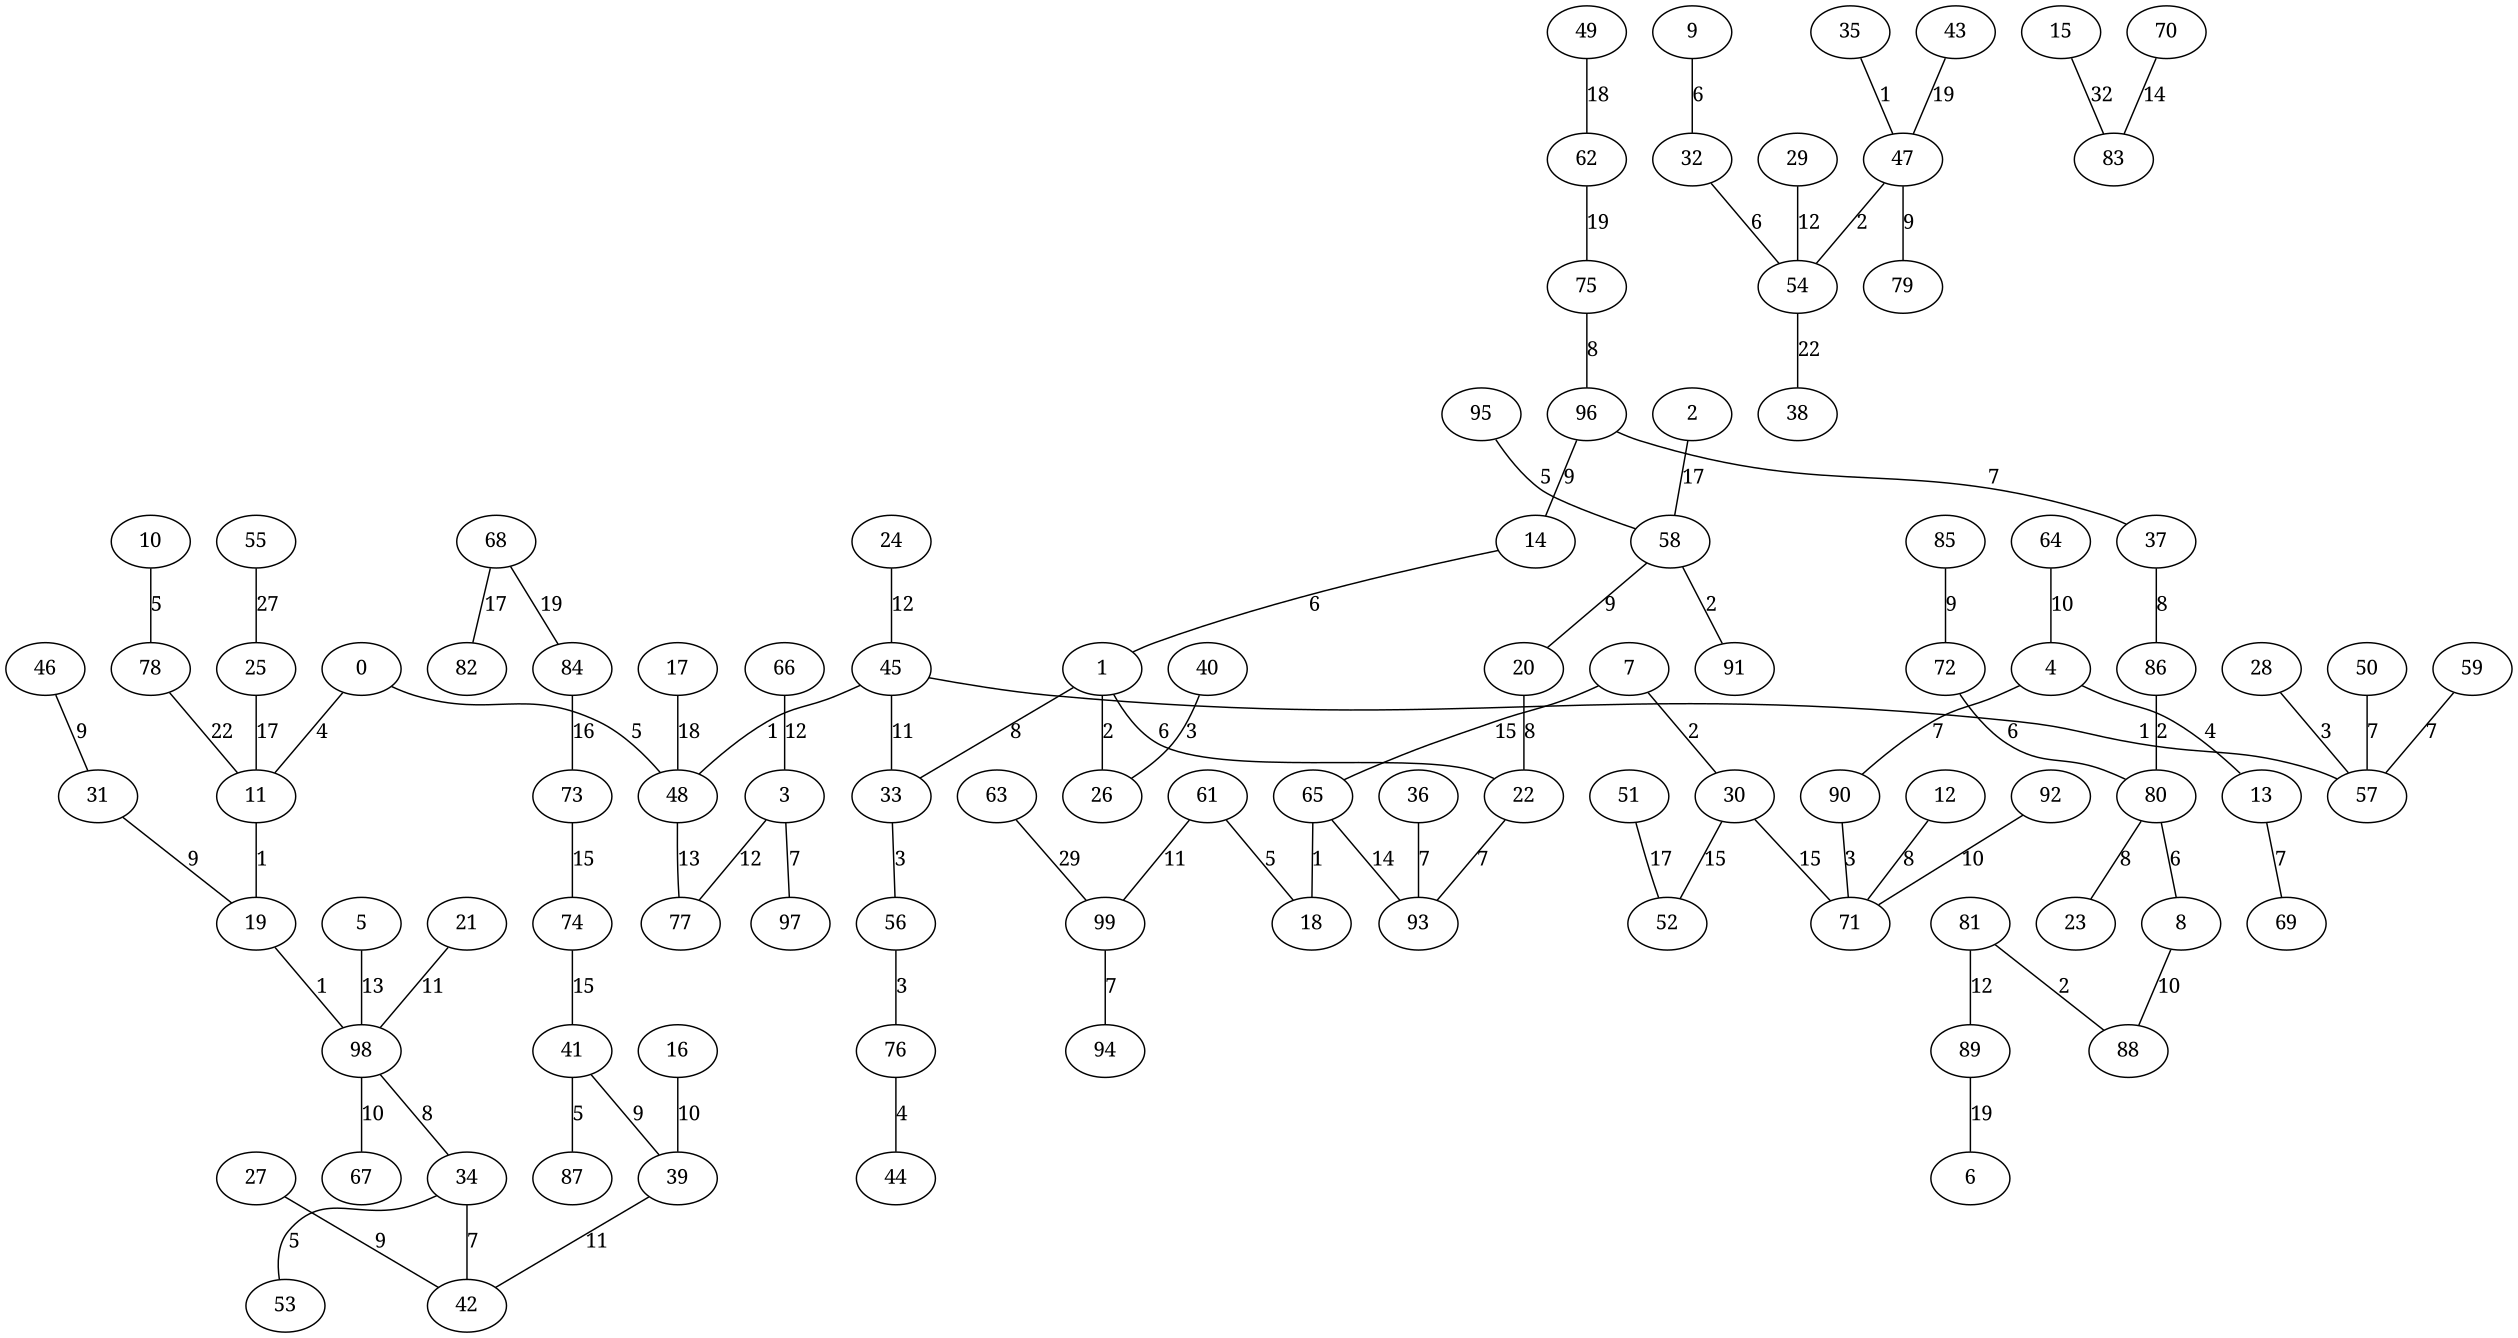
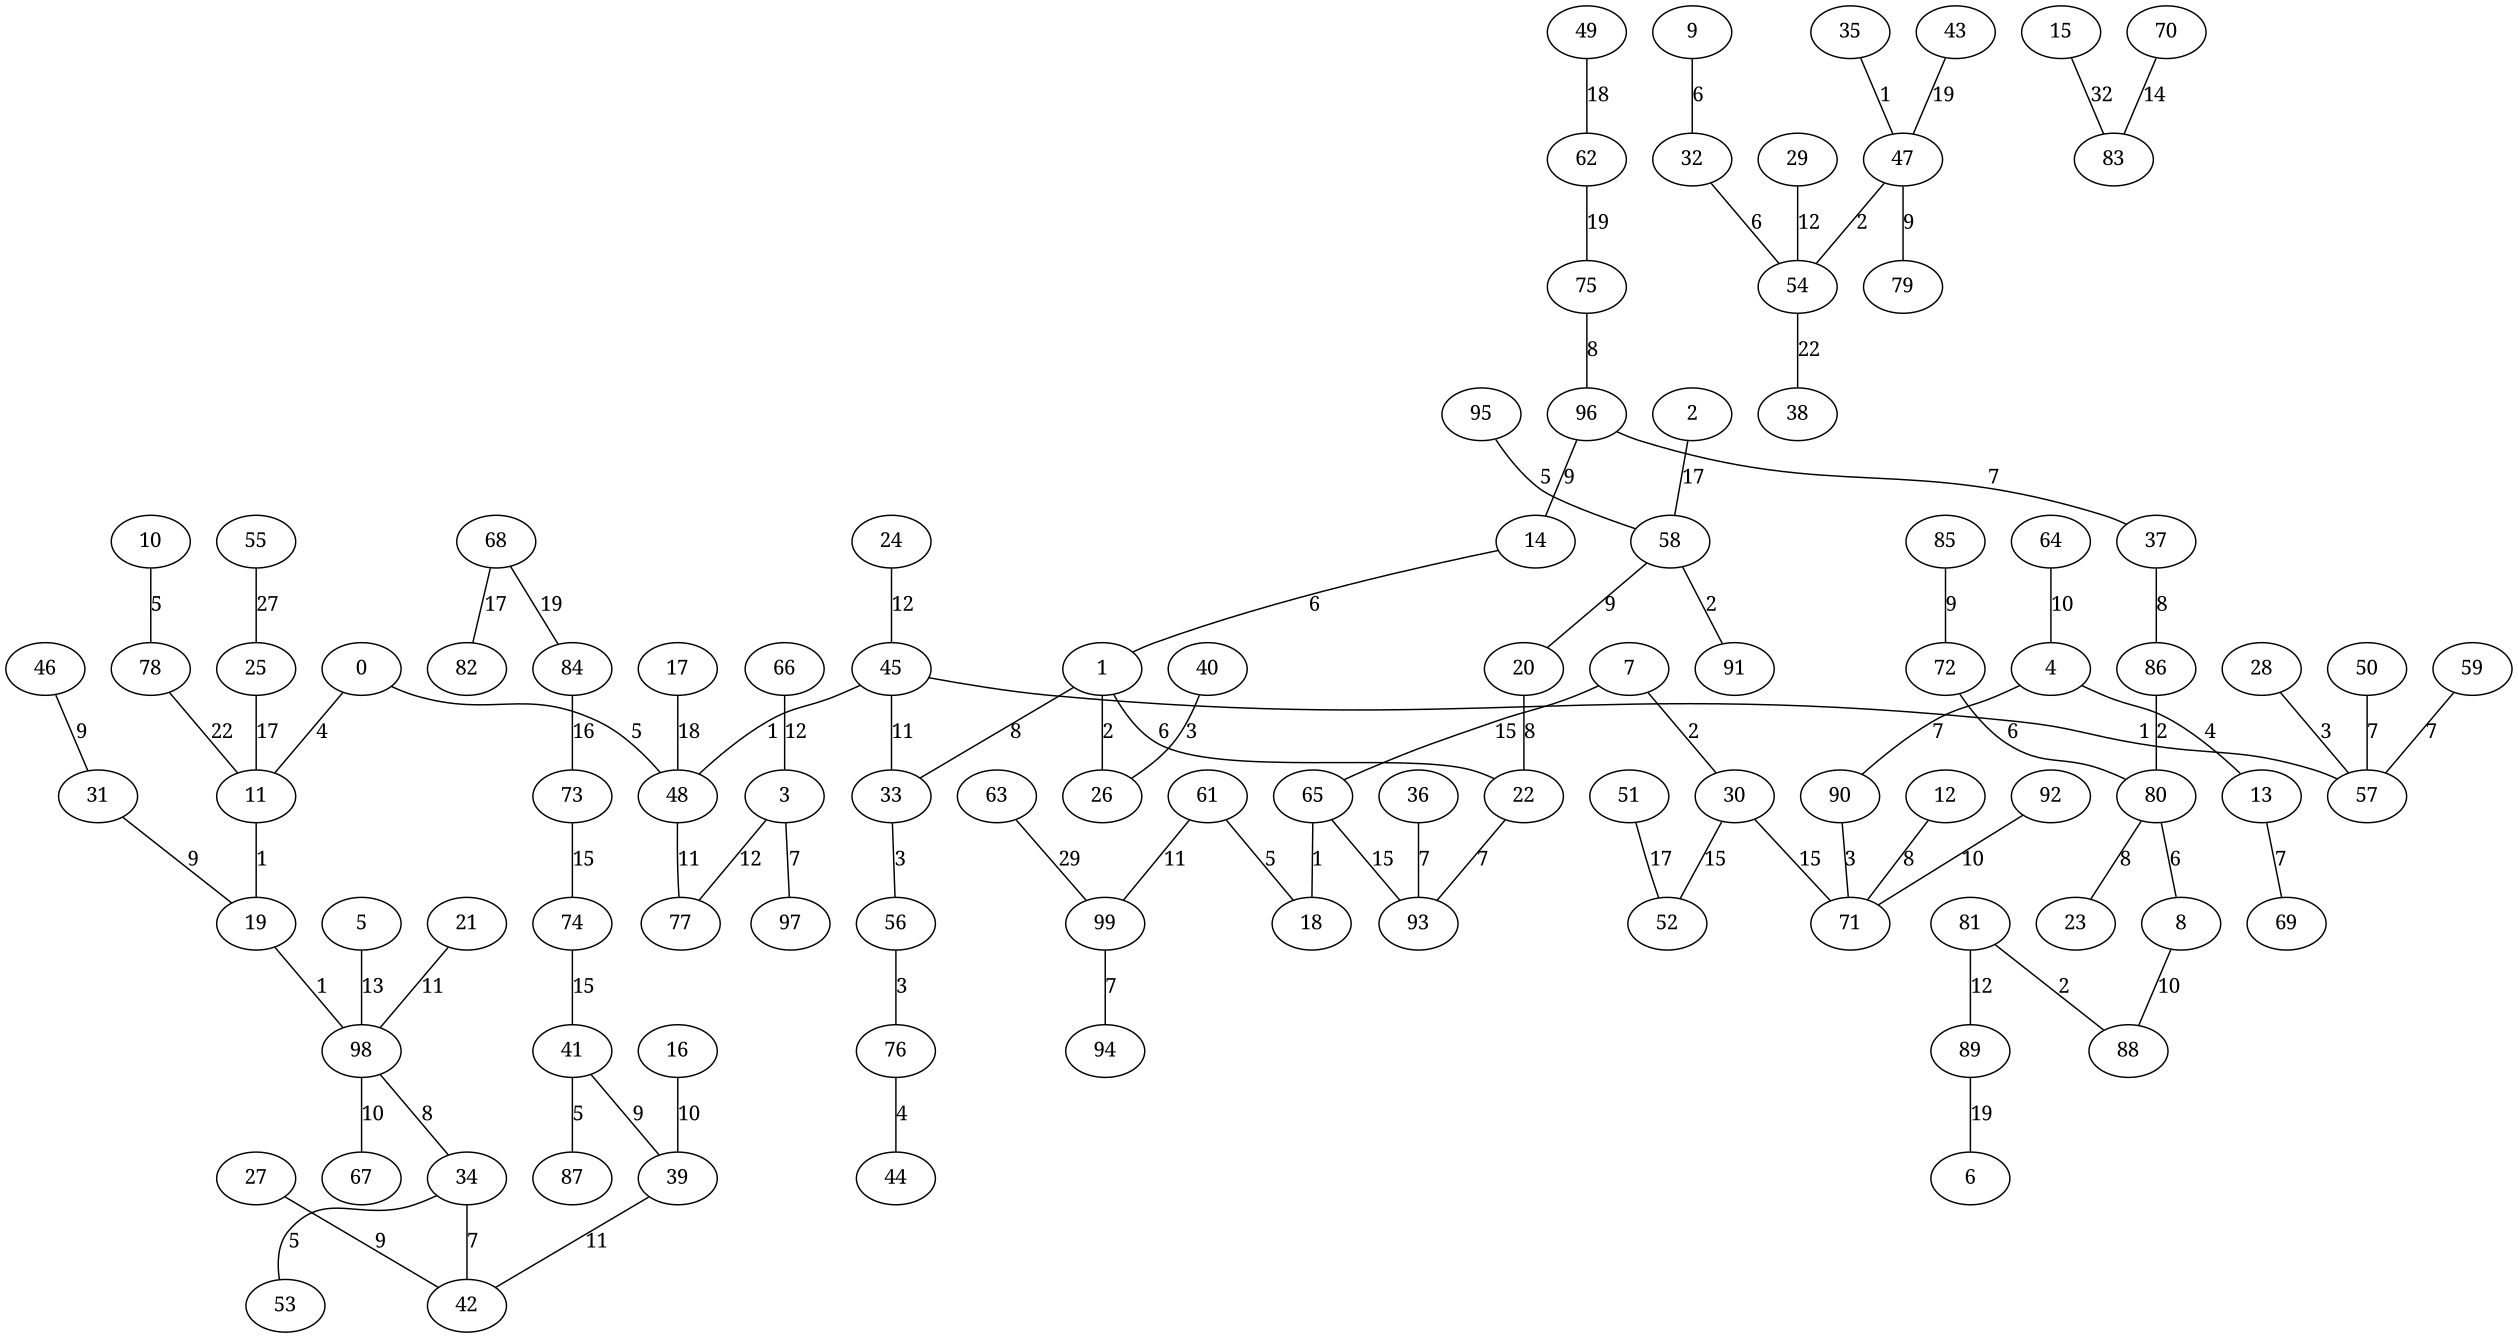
edge "48" -- "77": label "13" -> "11"
edge "65" -- "93": label "14" -> "15"
